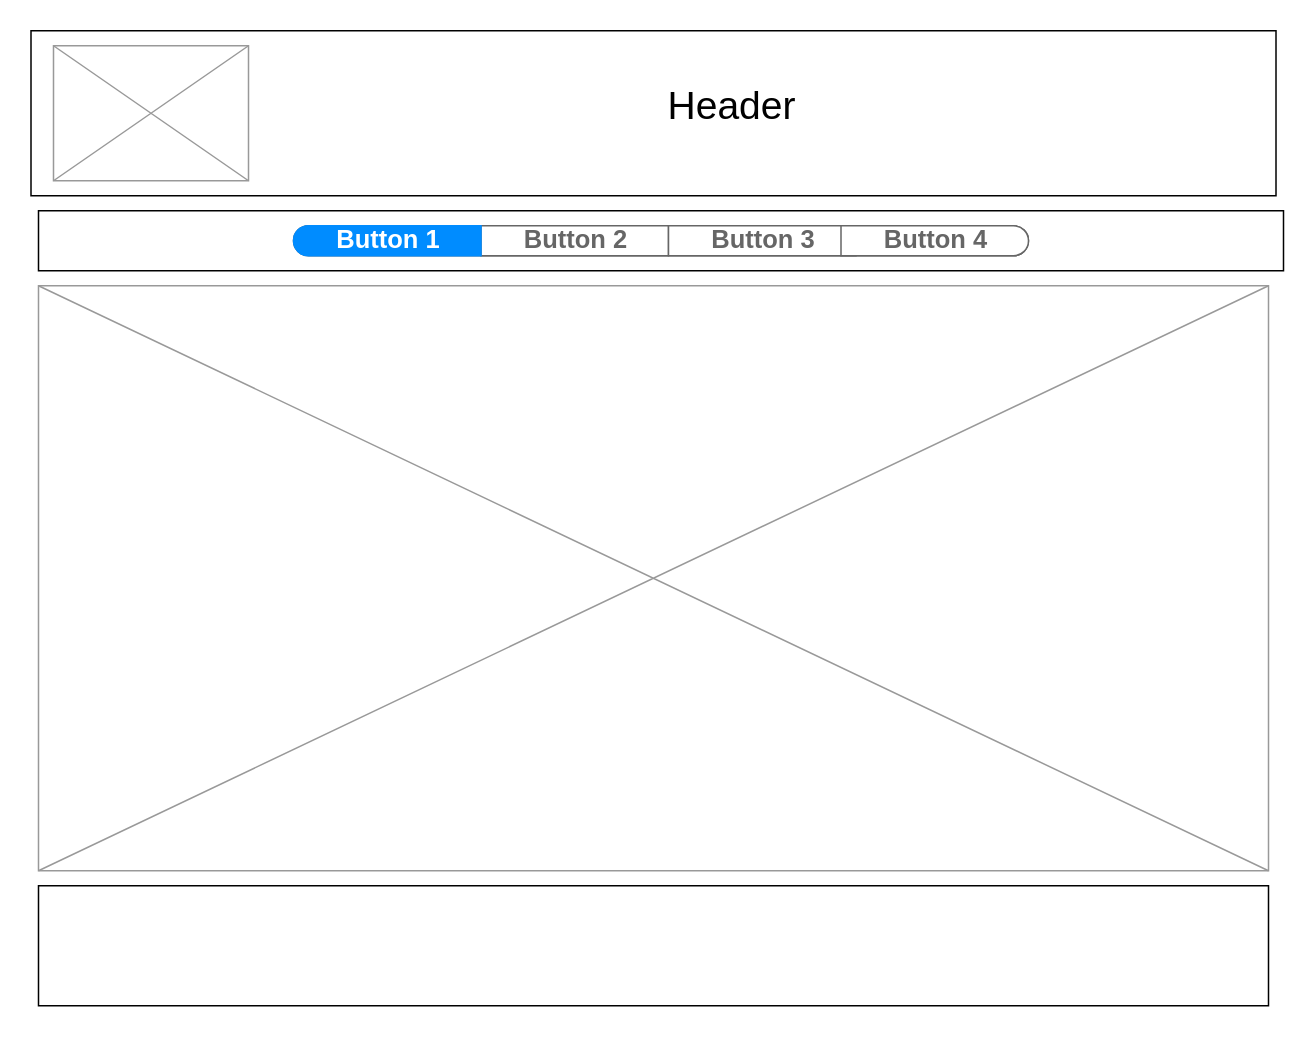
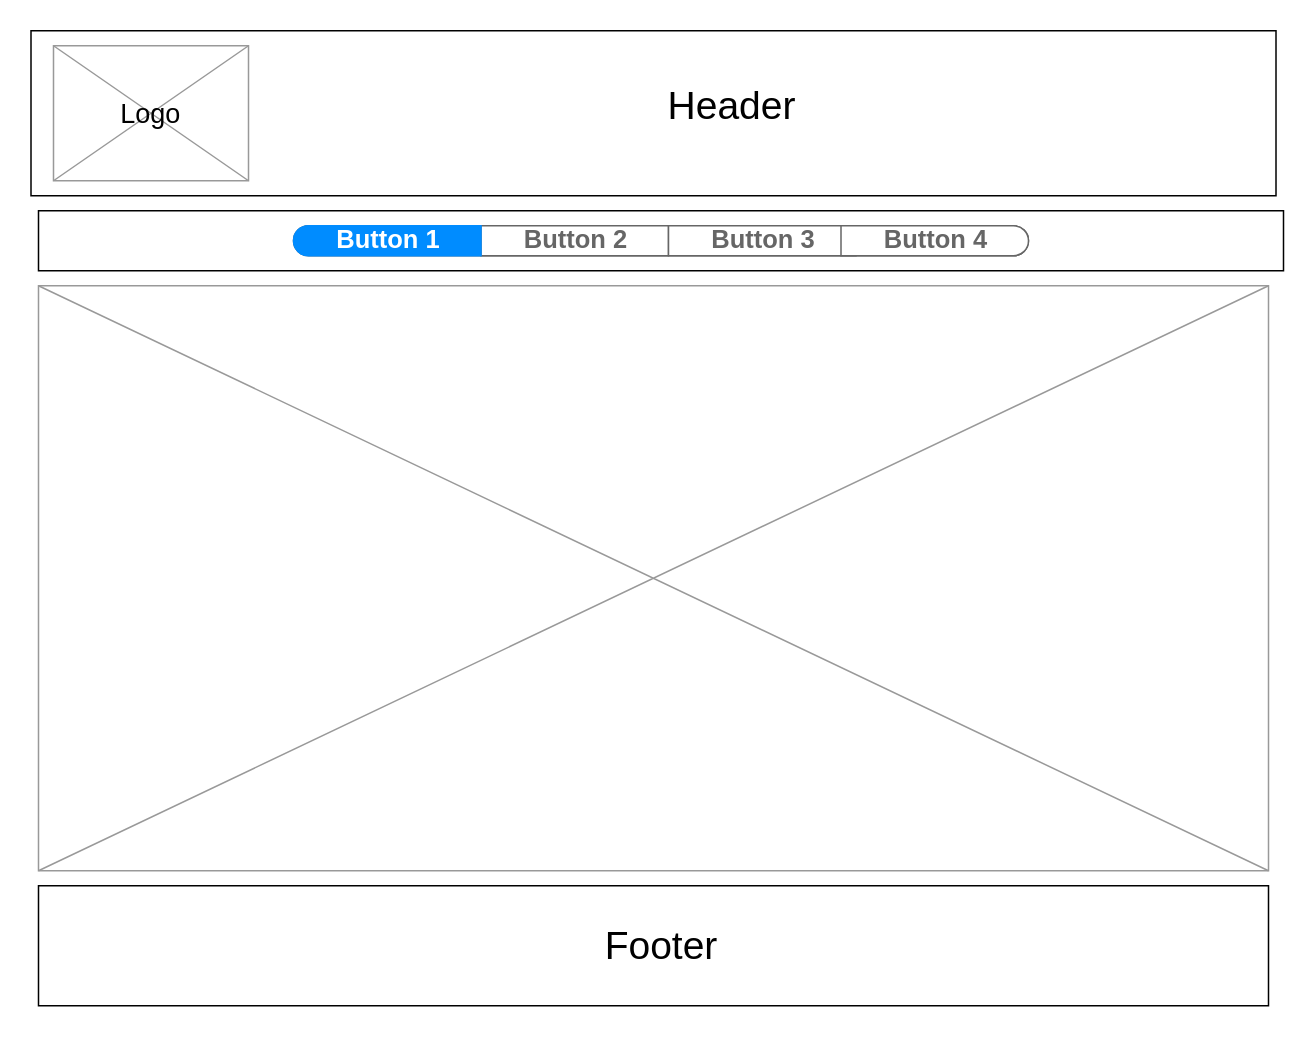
node "Logo": added
node "Footer": added
